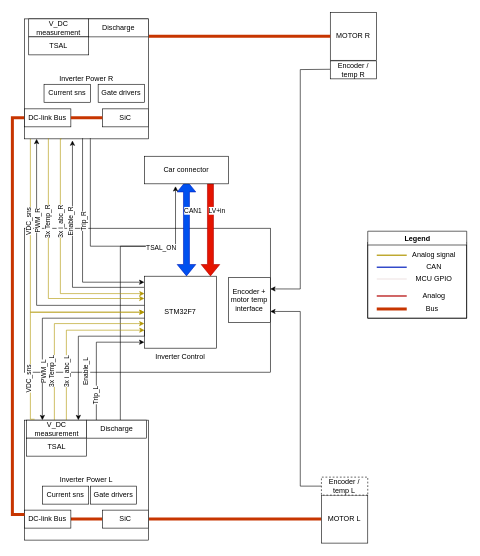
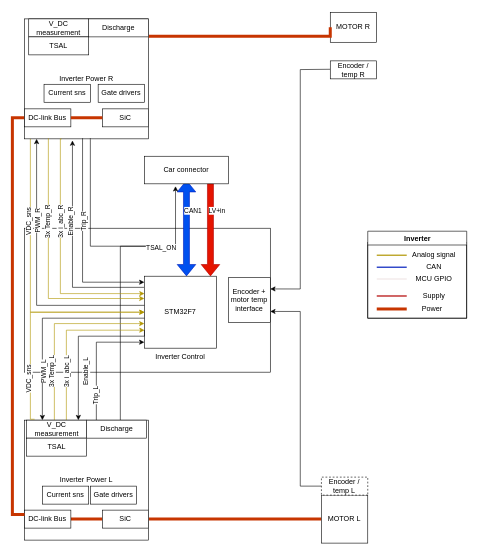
node "MOTOR R": size 46x48 -> 46x30
node "Legend": label "Legend" -> "Inverter"
node "Analog": label "Analog" -> "Supply"
node "Bus": label "Bus" -> "Power"
